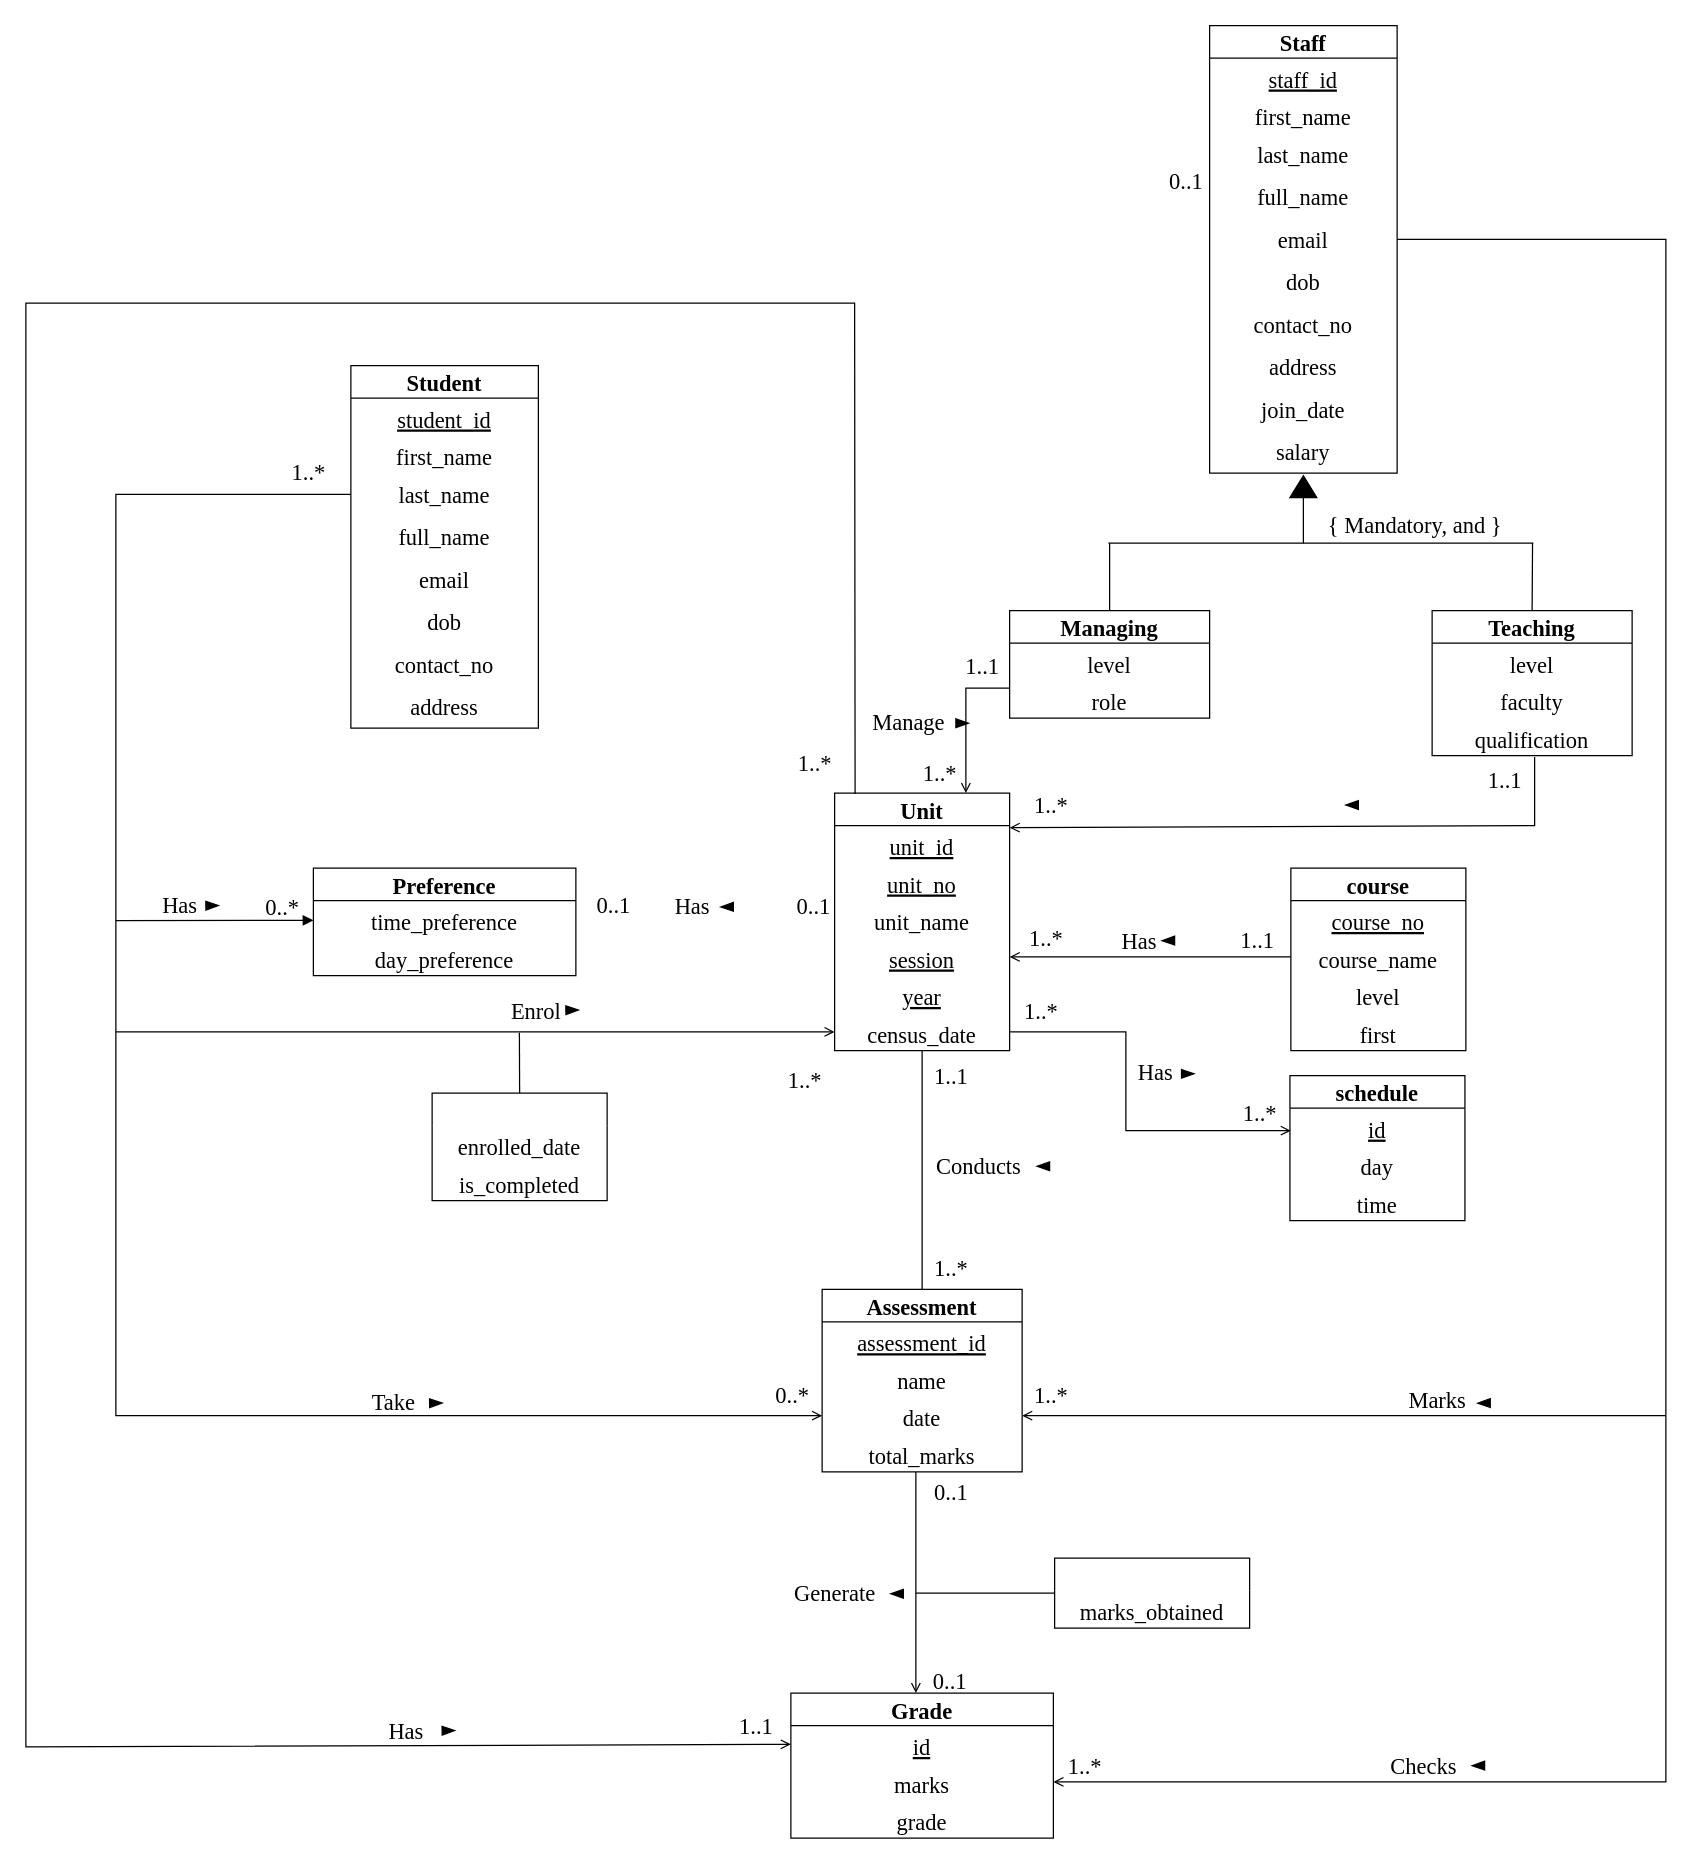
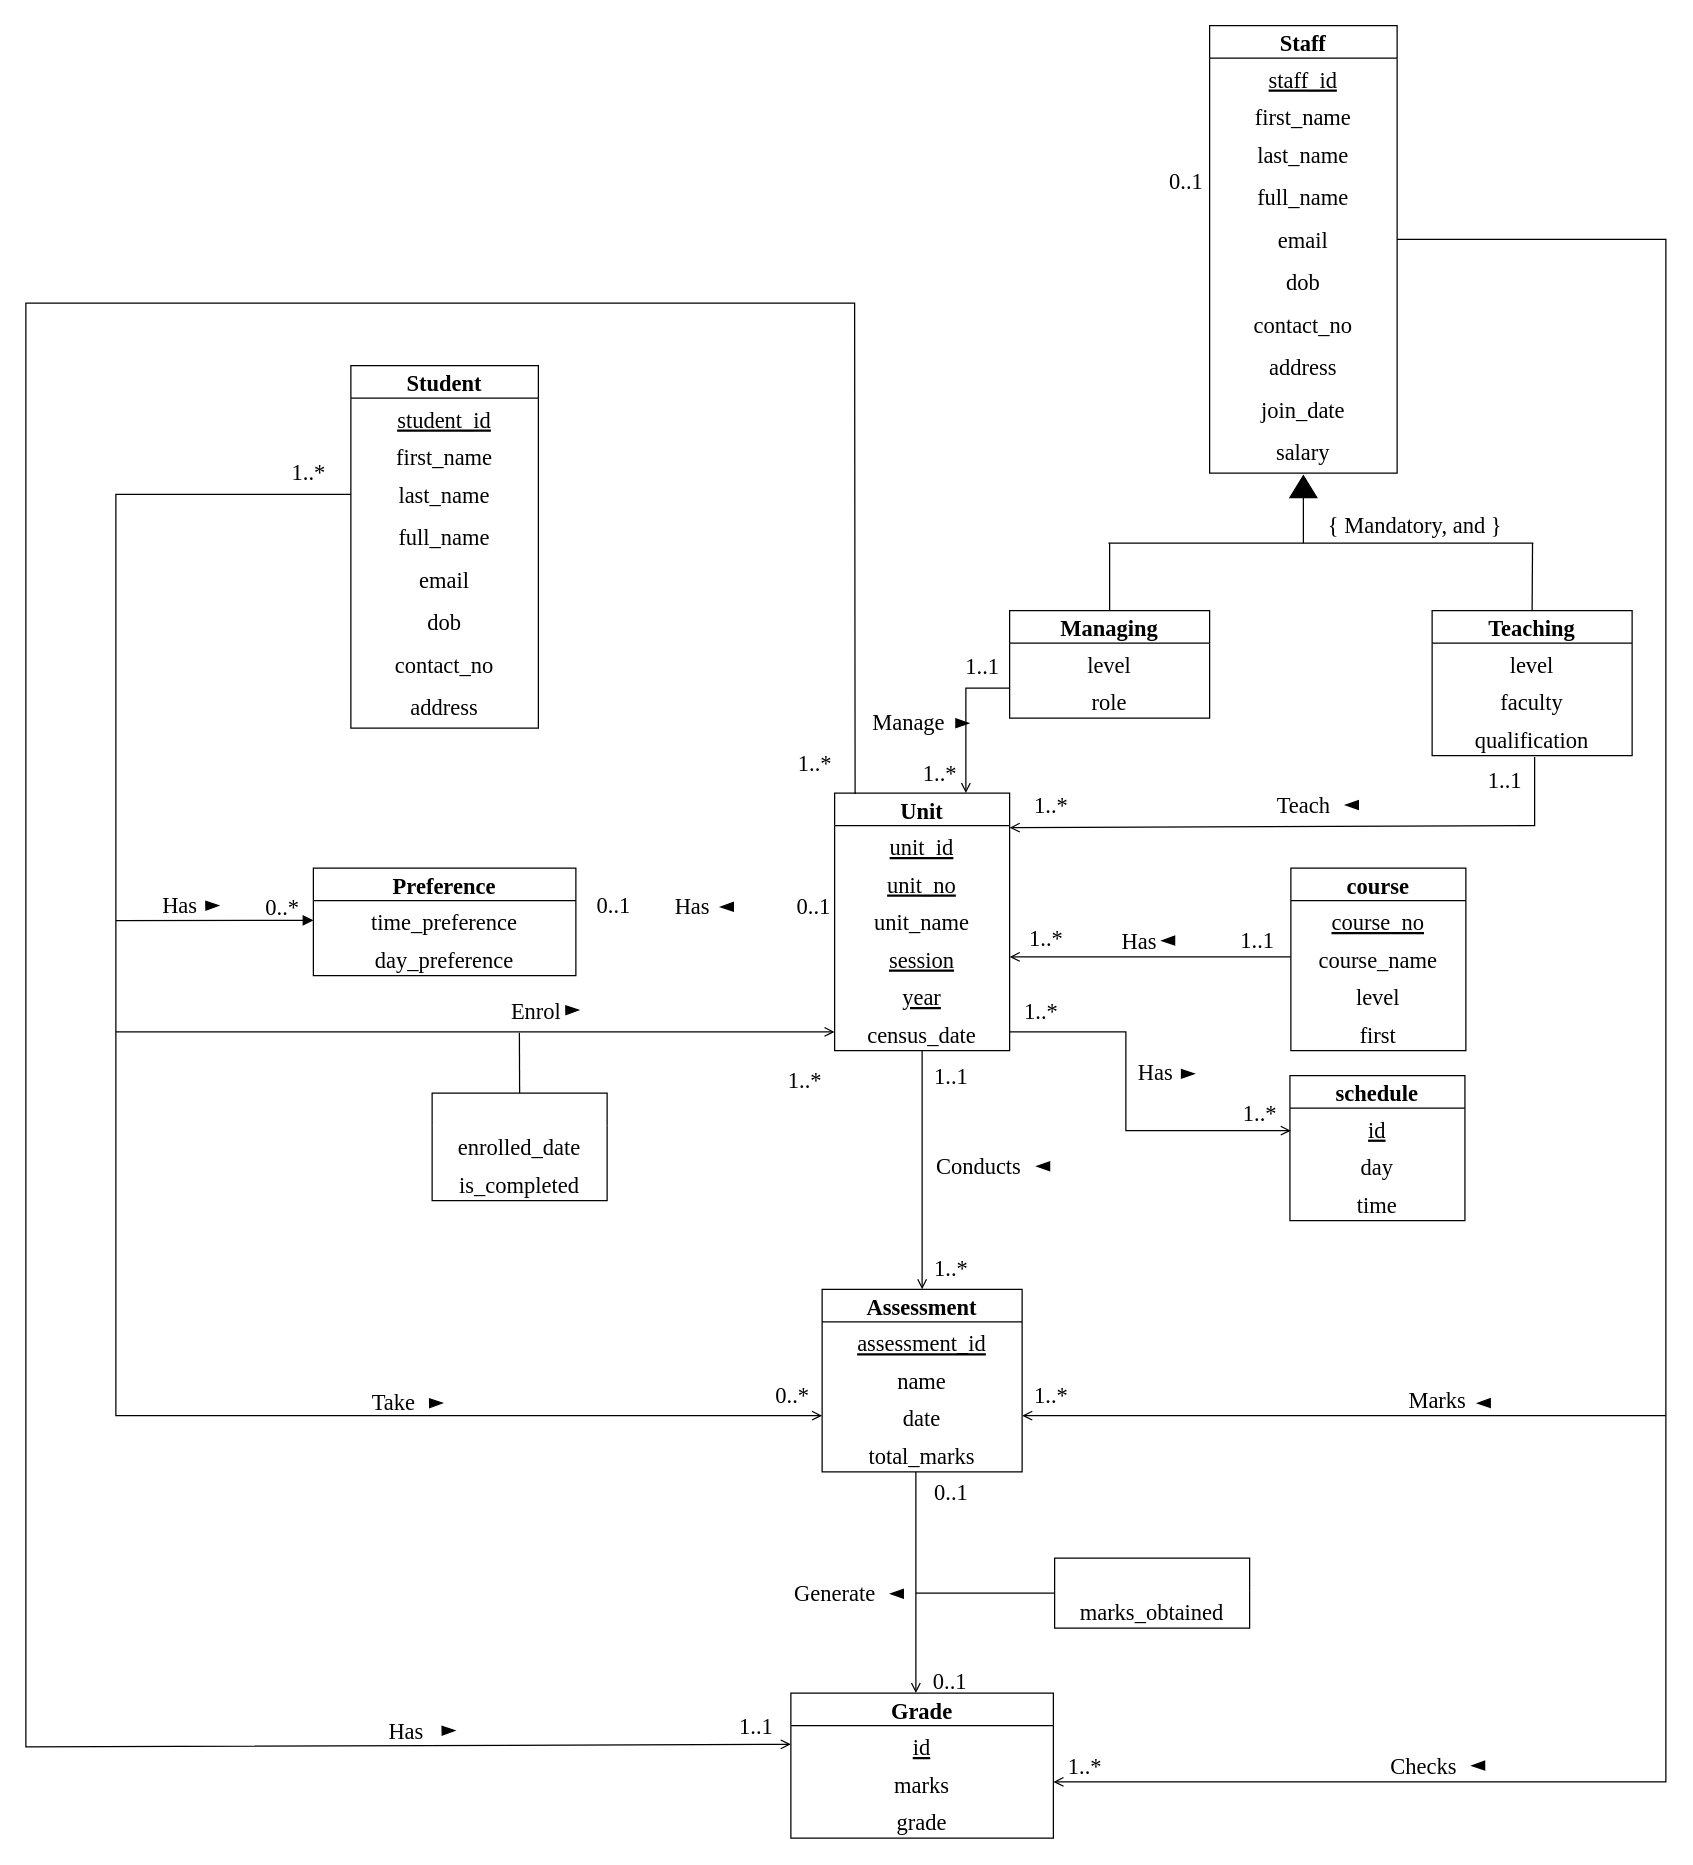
node "Teach": added
edge "Unit" -- "Assessment": arrowhead none -> open
